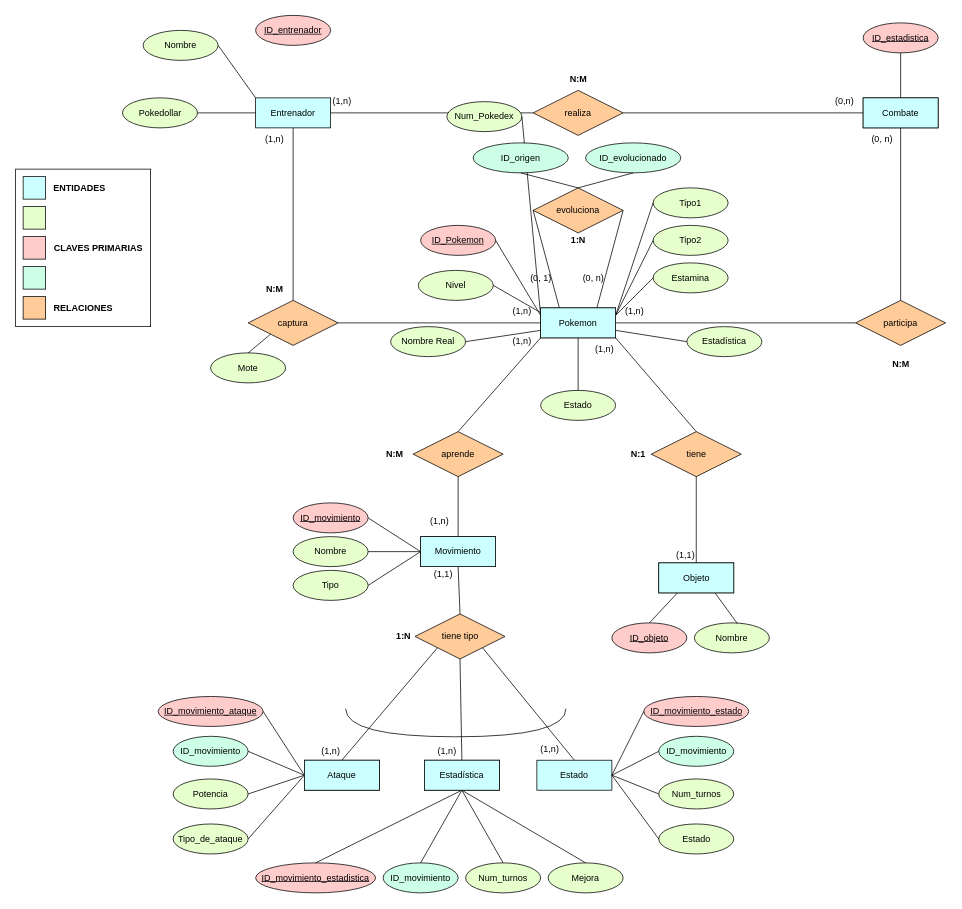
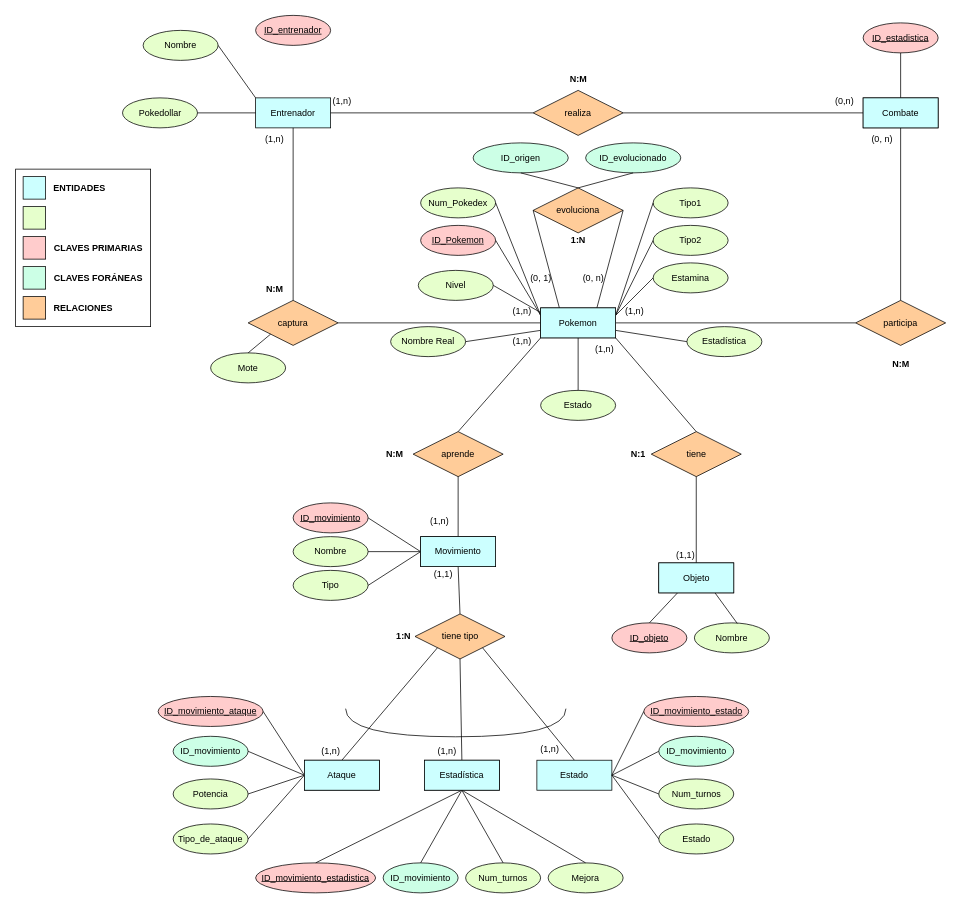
node "Num_Pokedex": moved (484, 117) -> (458, 203)
node "CLAVES FORÁNEAS": added
